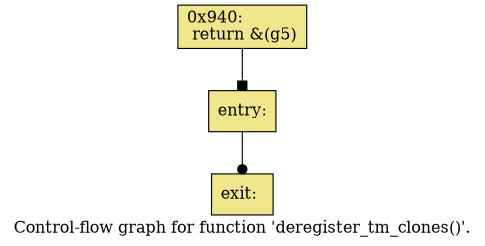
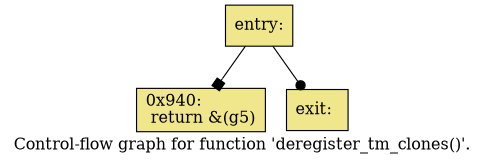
edge "0x940:" -> "entry:": reversed
